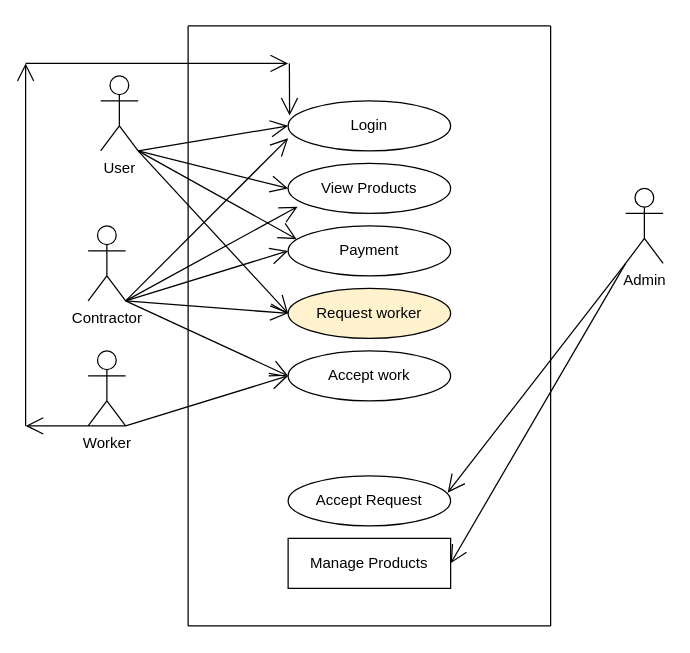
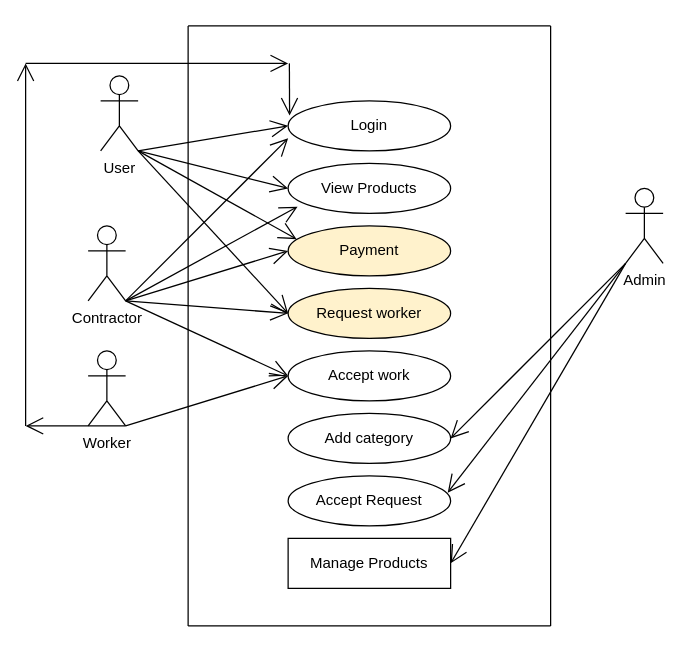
node "Payment": fillcolor #ffffff -> #fff2cc
edge "Admin" -> "Add category": added
node "Add category": added
